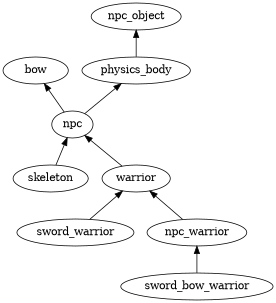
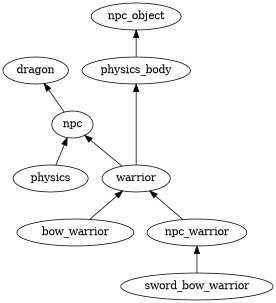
node "bow": label "bow" -> "dragon"
edge "npc" -> "physics_body": now "warrior" -> "physics_body"
node "skeleton": label "skeleton" -> "physics"
node "sword_warrior": label "sword_warrior" -> "bow_warrior"
